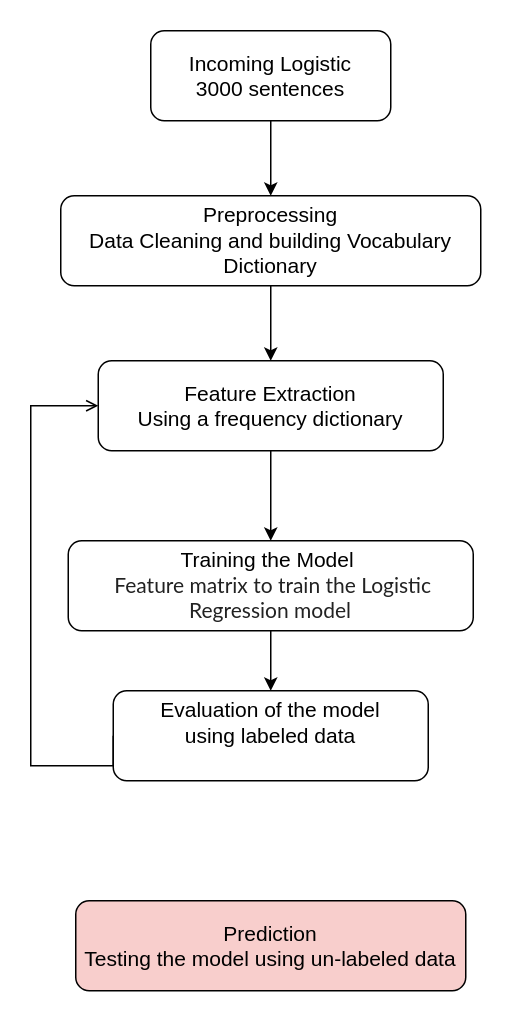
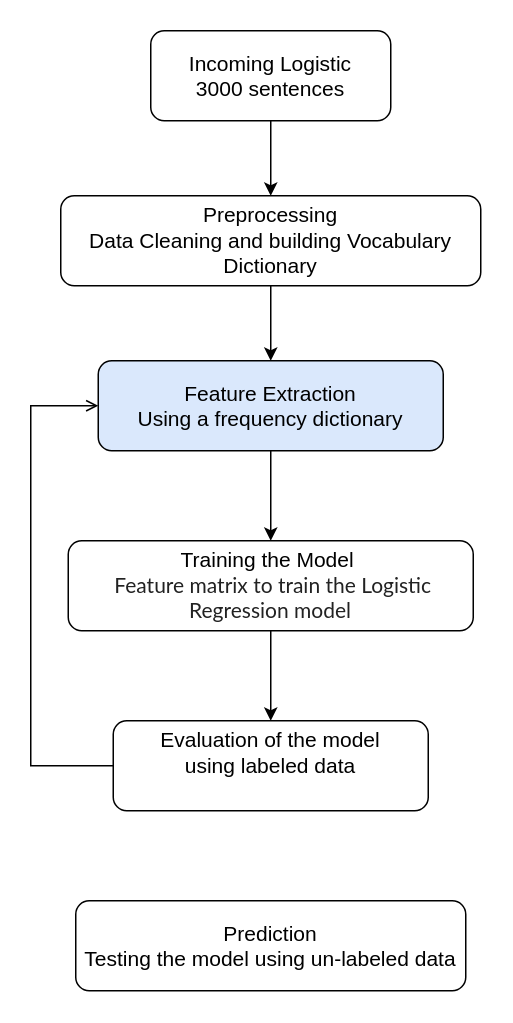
node "Feature Extraction Using a frequency dictionary": fillcolor #ffffff -> #dae8fc
node "Evaluation of the model using labeled data": moved (271, 736) -> (271, 766)
node "Prediction Testing the model using un-labeled data": fillcolor #f8cecc -> #ffffff
